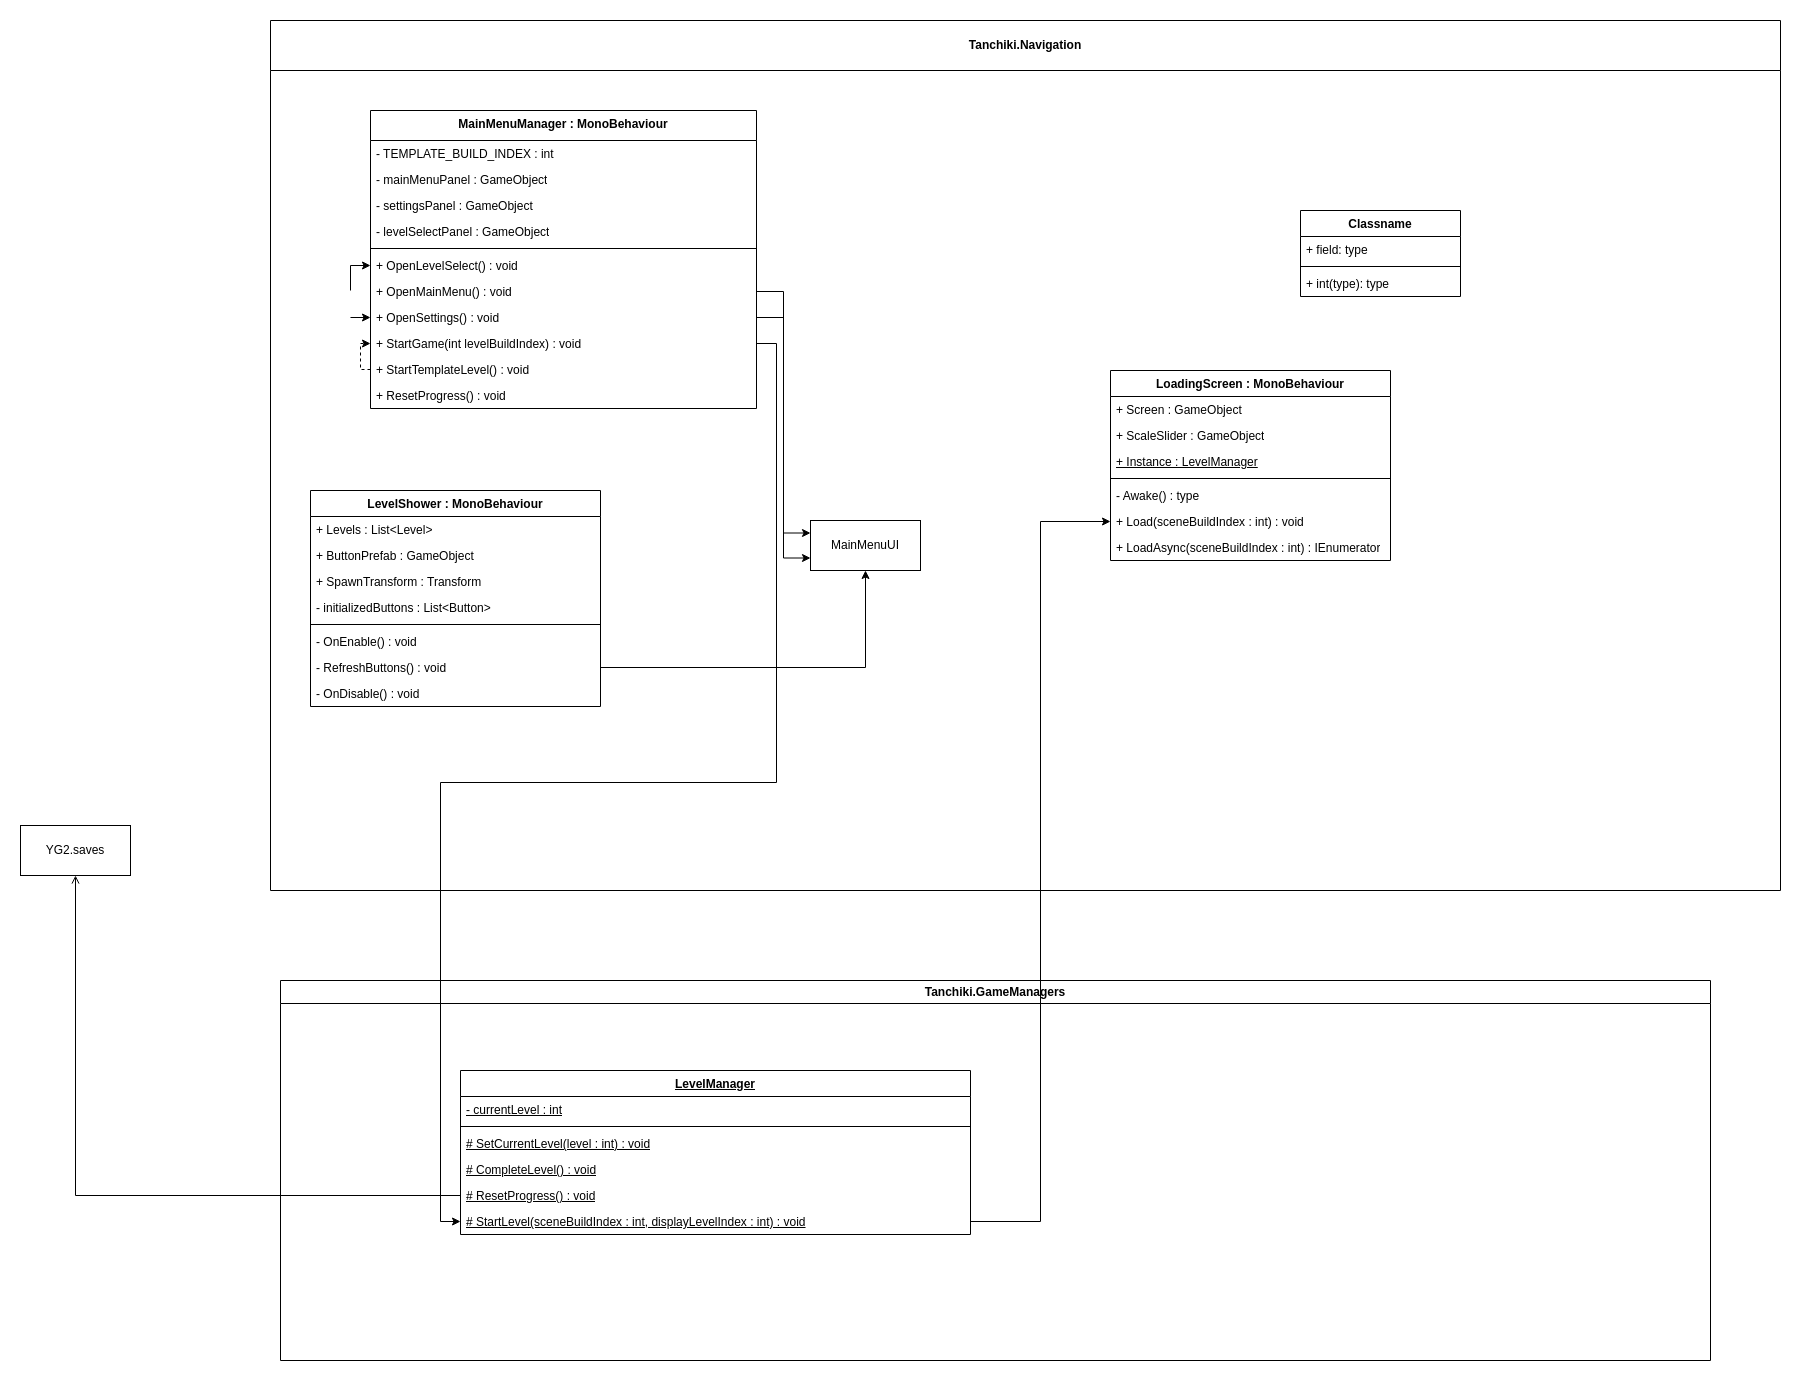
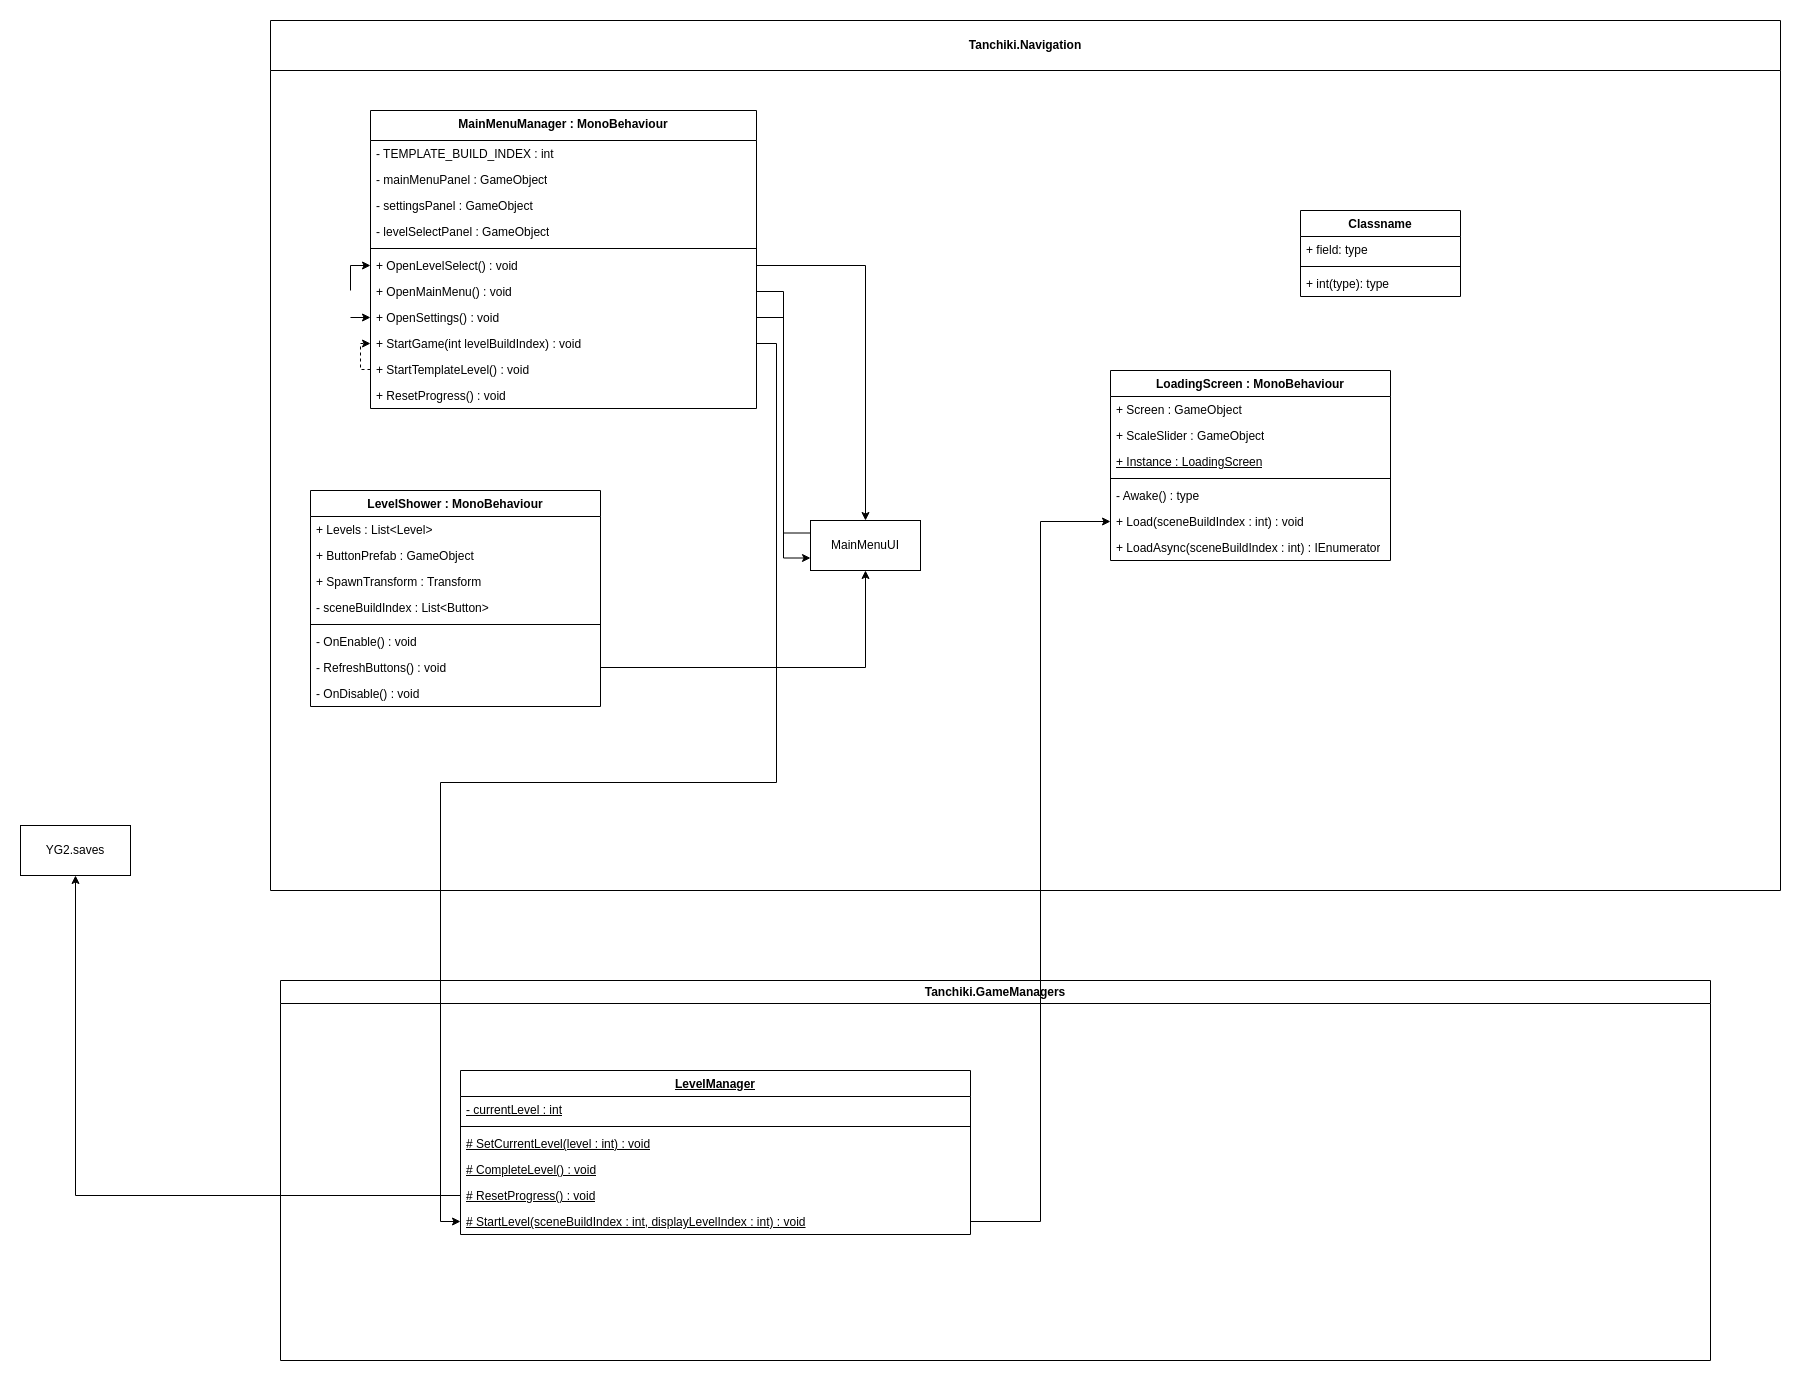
edge "+ OpenLevelSelect() : void" -> "MainMenuUI": added
node "+ Instance : LevelManager": label "+ Instance : LevelManager" -> "+ Instance : LoadingScreen"
edge "+ OpenMainMenu() : void" -> "MainMenuUI": arrowhead classic -> none
node "- initializedButtons : List<Button>": label "- initializedButtons : List<Button>" -> "- sceneBuildIndex : List<Button>"
edge "# ResetProgress() : void" -> "YG2.saves": arrowhead open -> classic
